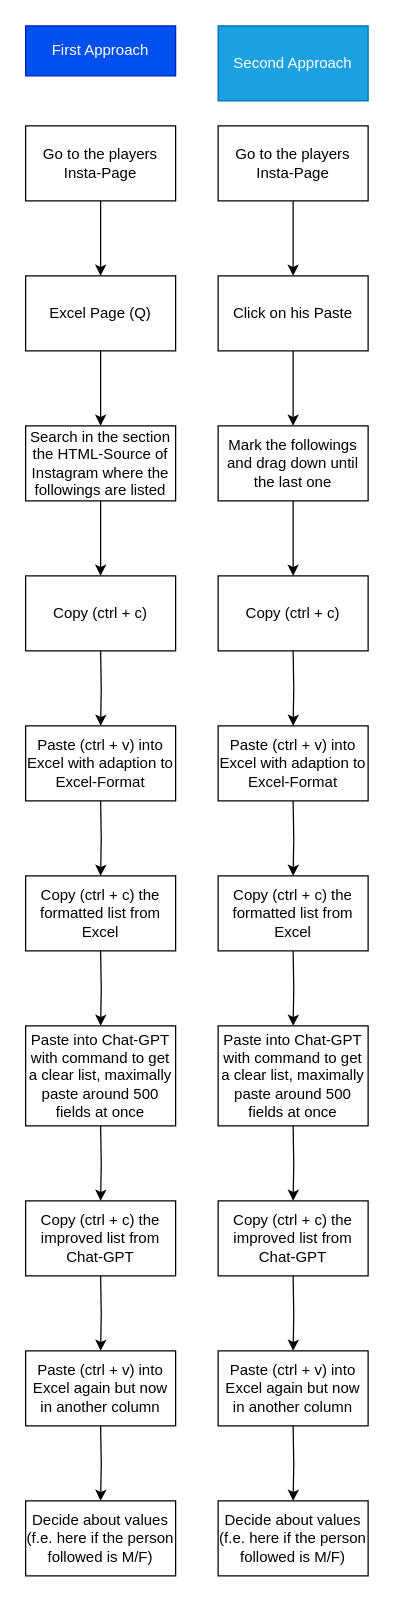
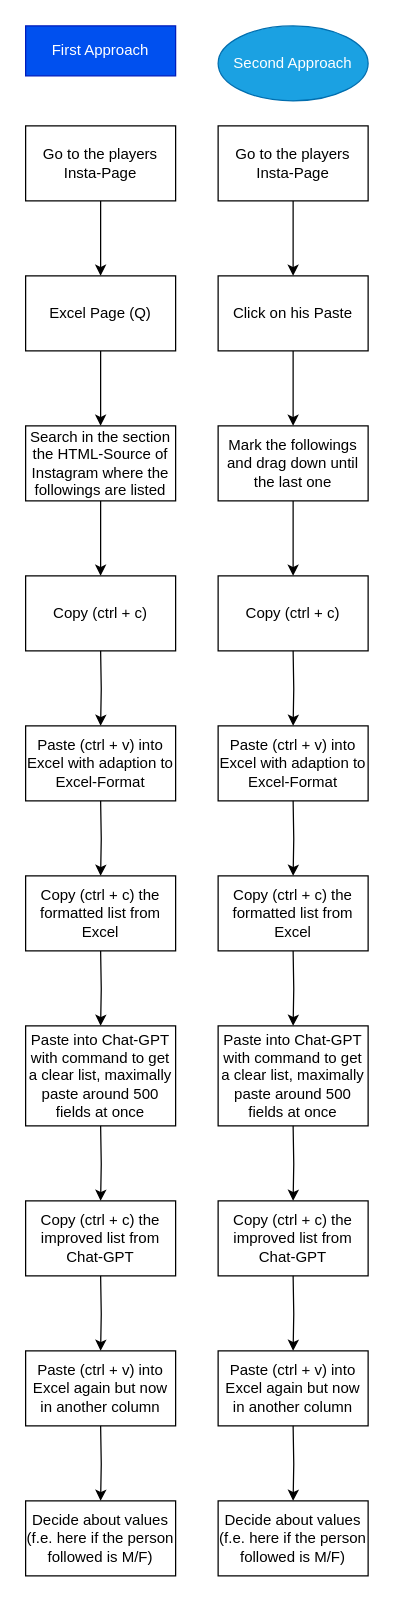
node "Second Approach": shape rectangle -> ellipse
